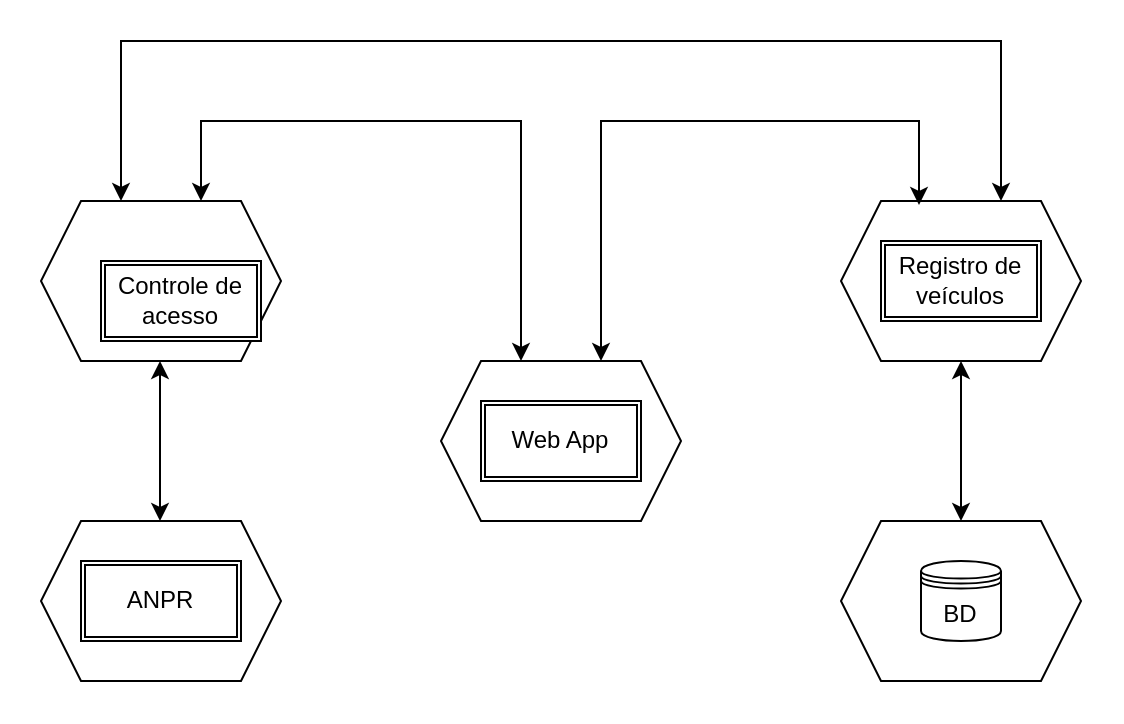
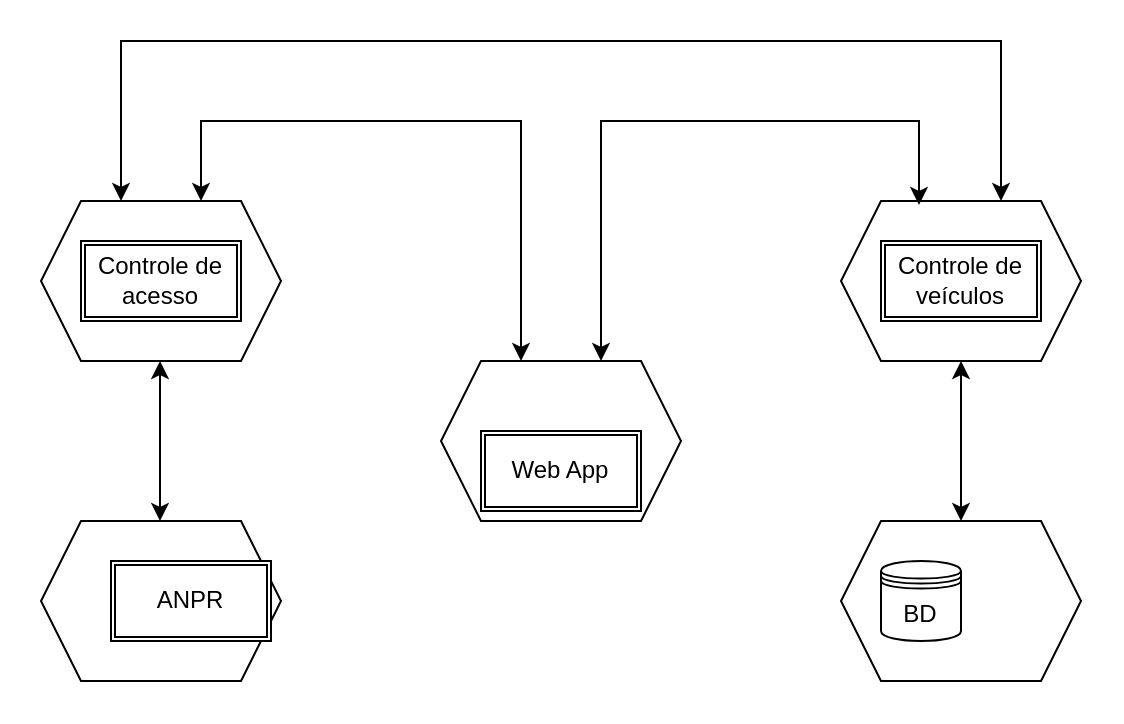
node "Registro de veículos": label "Registro de veículos" -> "Controle de veículos"
node "Controle de acesso": moved (181, 301) -> (161, 281)
node "Web App": moved (561, 441) -> (561, 471)
node "ANPR": moved (161, 601) -> (191, 601)
node "BD": moved (961, 601) -> (921, 601)
